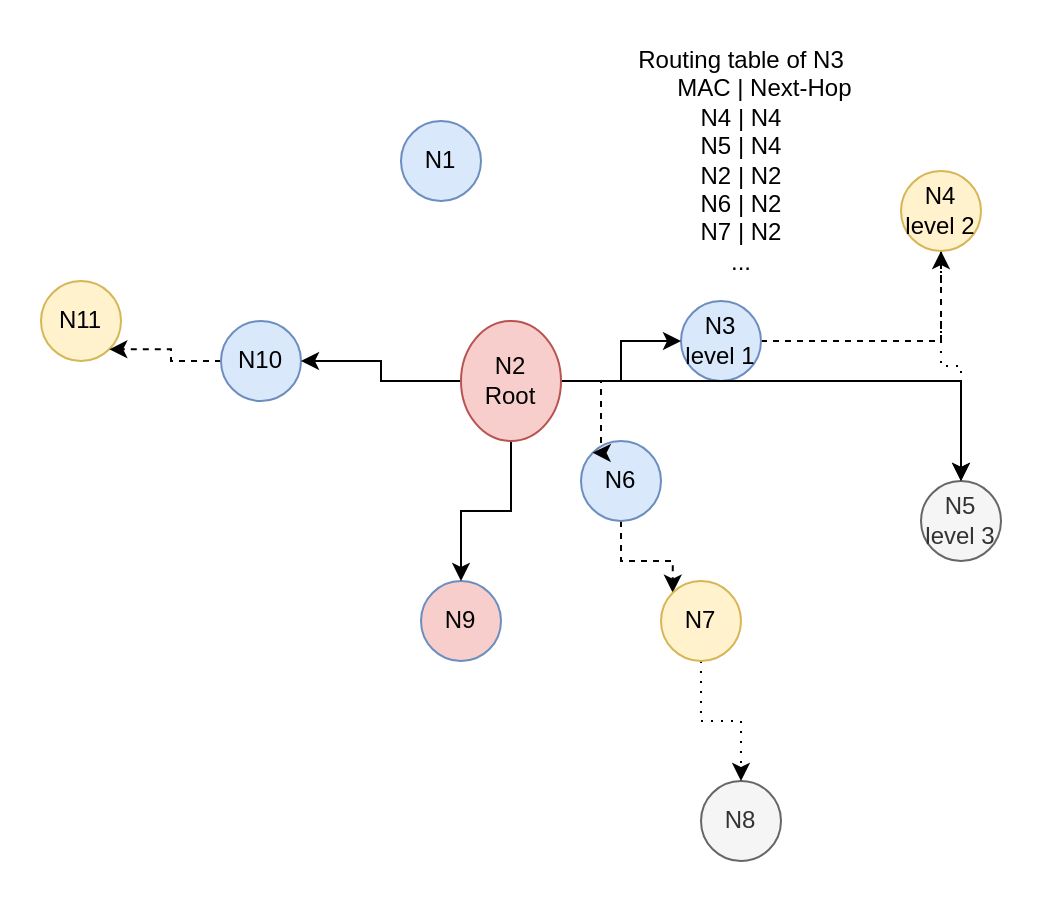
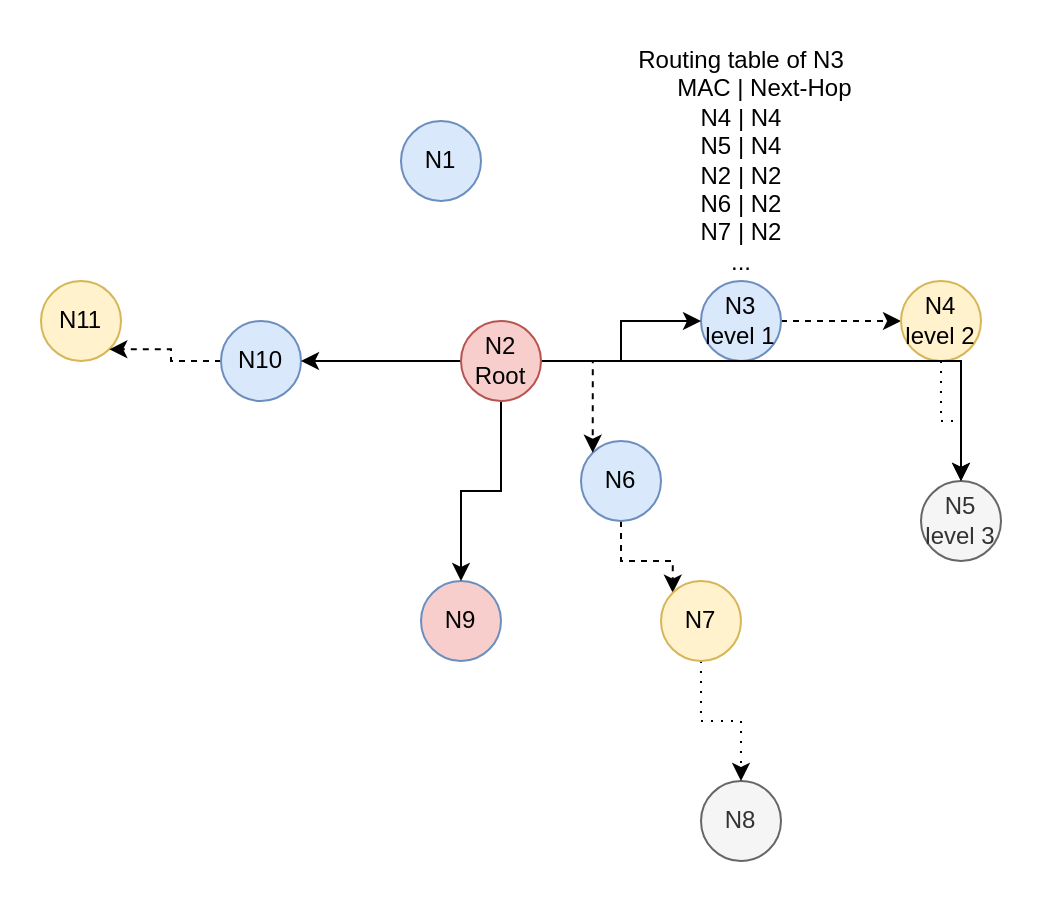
node "N4 level 2": moved (941, 211) -> (941, 321)
node "N3 level 1": moved (721, 341) -> (741, 321)
node "N2 Root": size 100x120 -> 80x80
